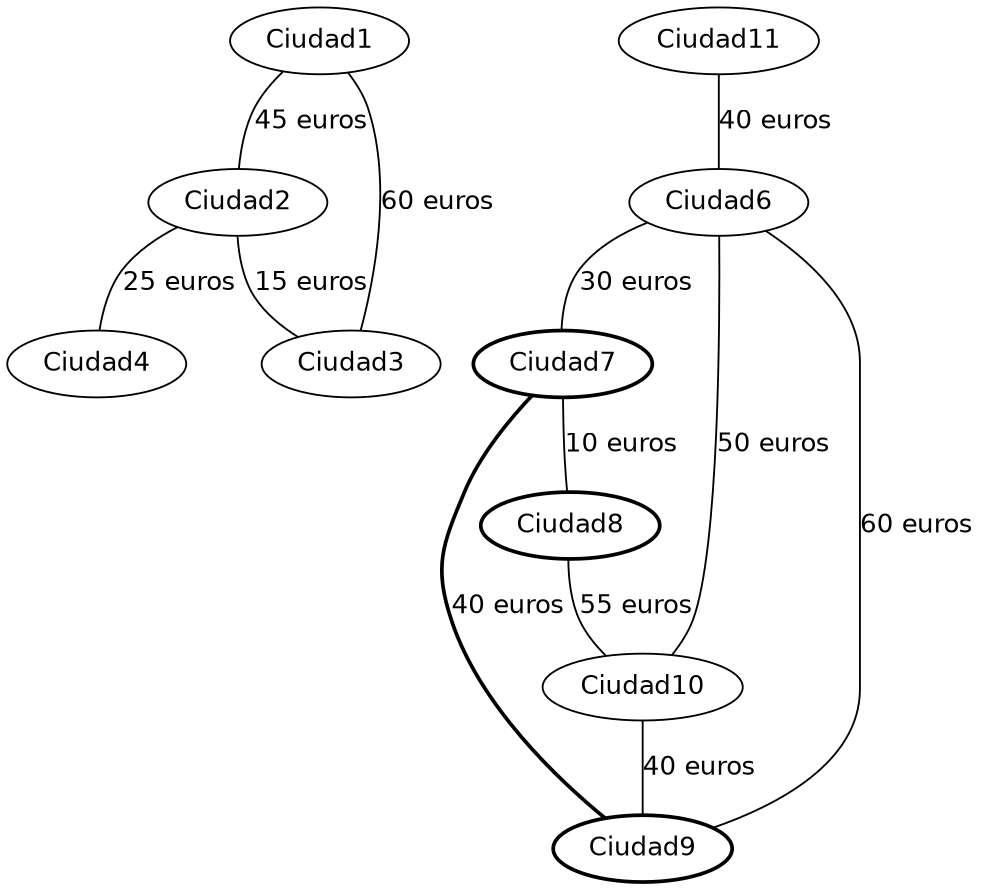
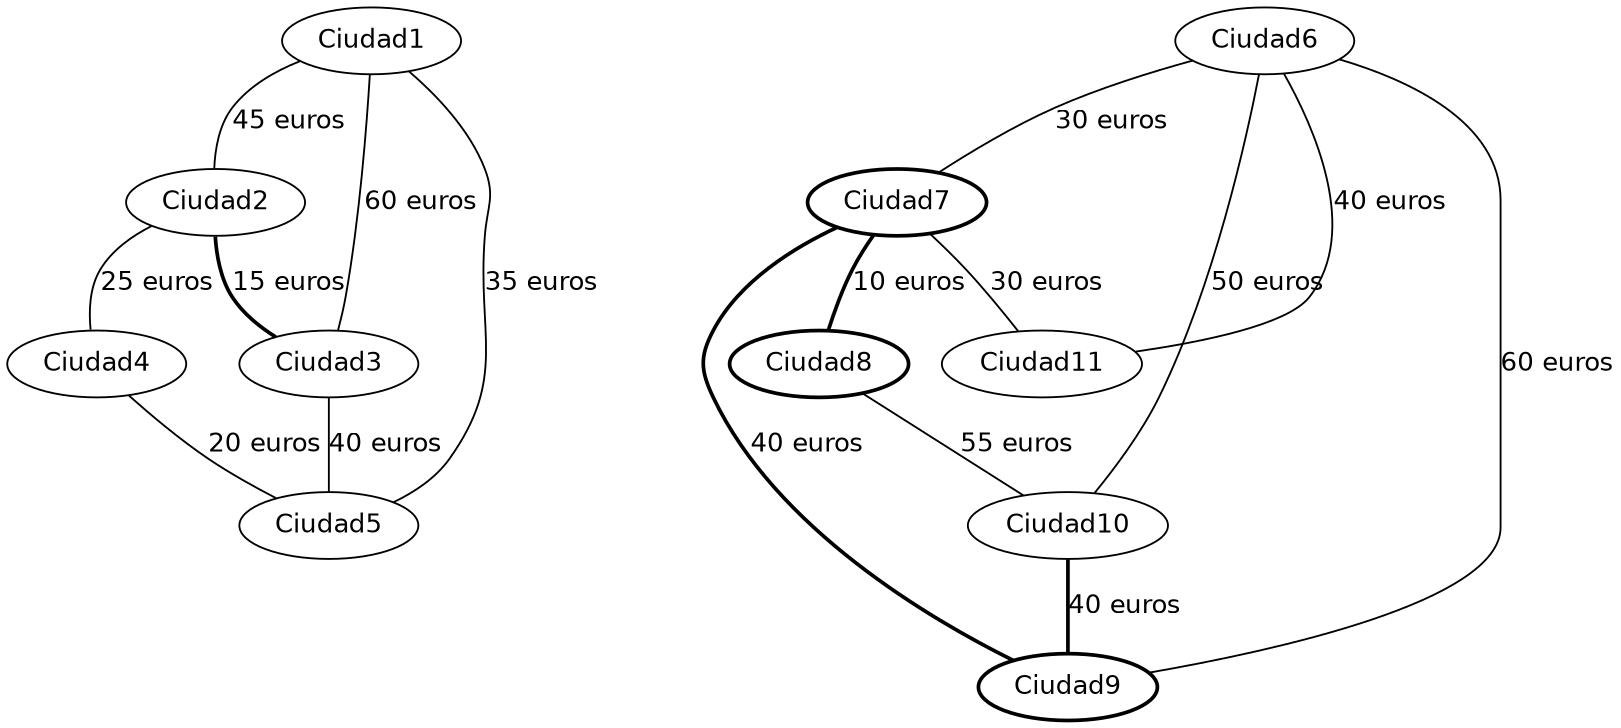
edge "Ciudad7" -- "Ciudad11": added, label "30 euros"
edge "Ciudad2" -- "Ciudad3": style solid -> bold
edge "Ciudad7" -- "Ciudad8": style solid -> bold
node "Ciudad5": added
edge "Ciudad10" -- "Ciudad9": style solid -> bold
